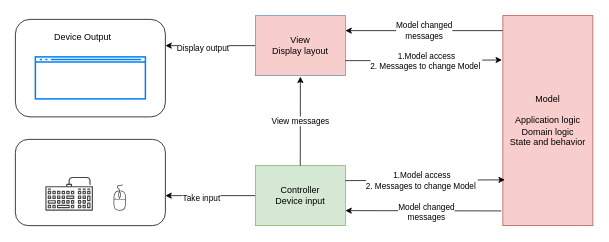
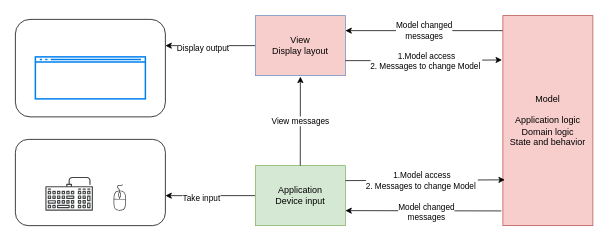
node "Device Output": removed
node "Controller Device input": label "Controller Device input" -> "Application Device input"
